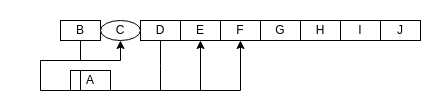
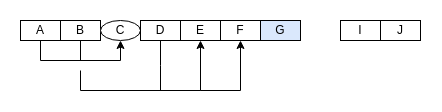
node "G": fillcolor #ffffff -> #dae8fc
node "H": removed
node "A": moved (91, 81) -> (41, 31)
